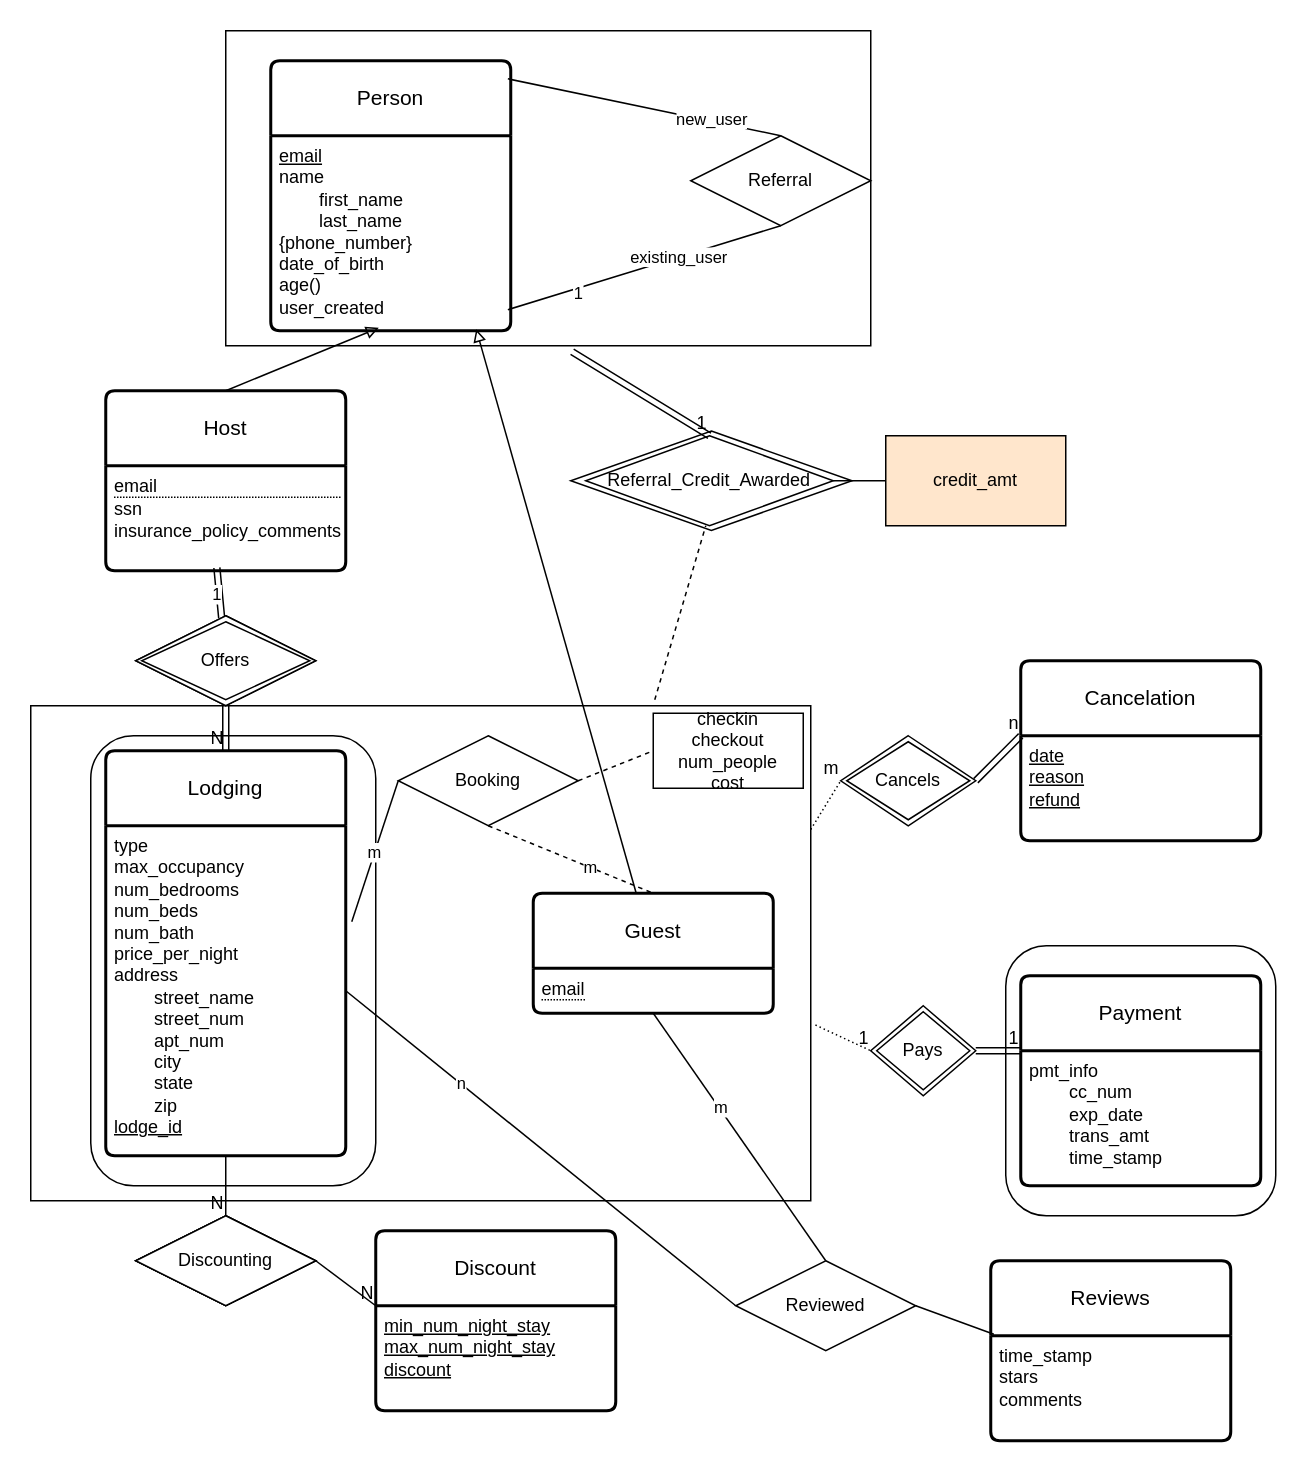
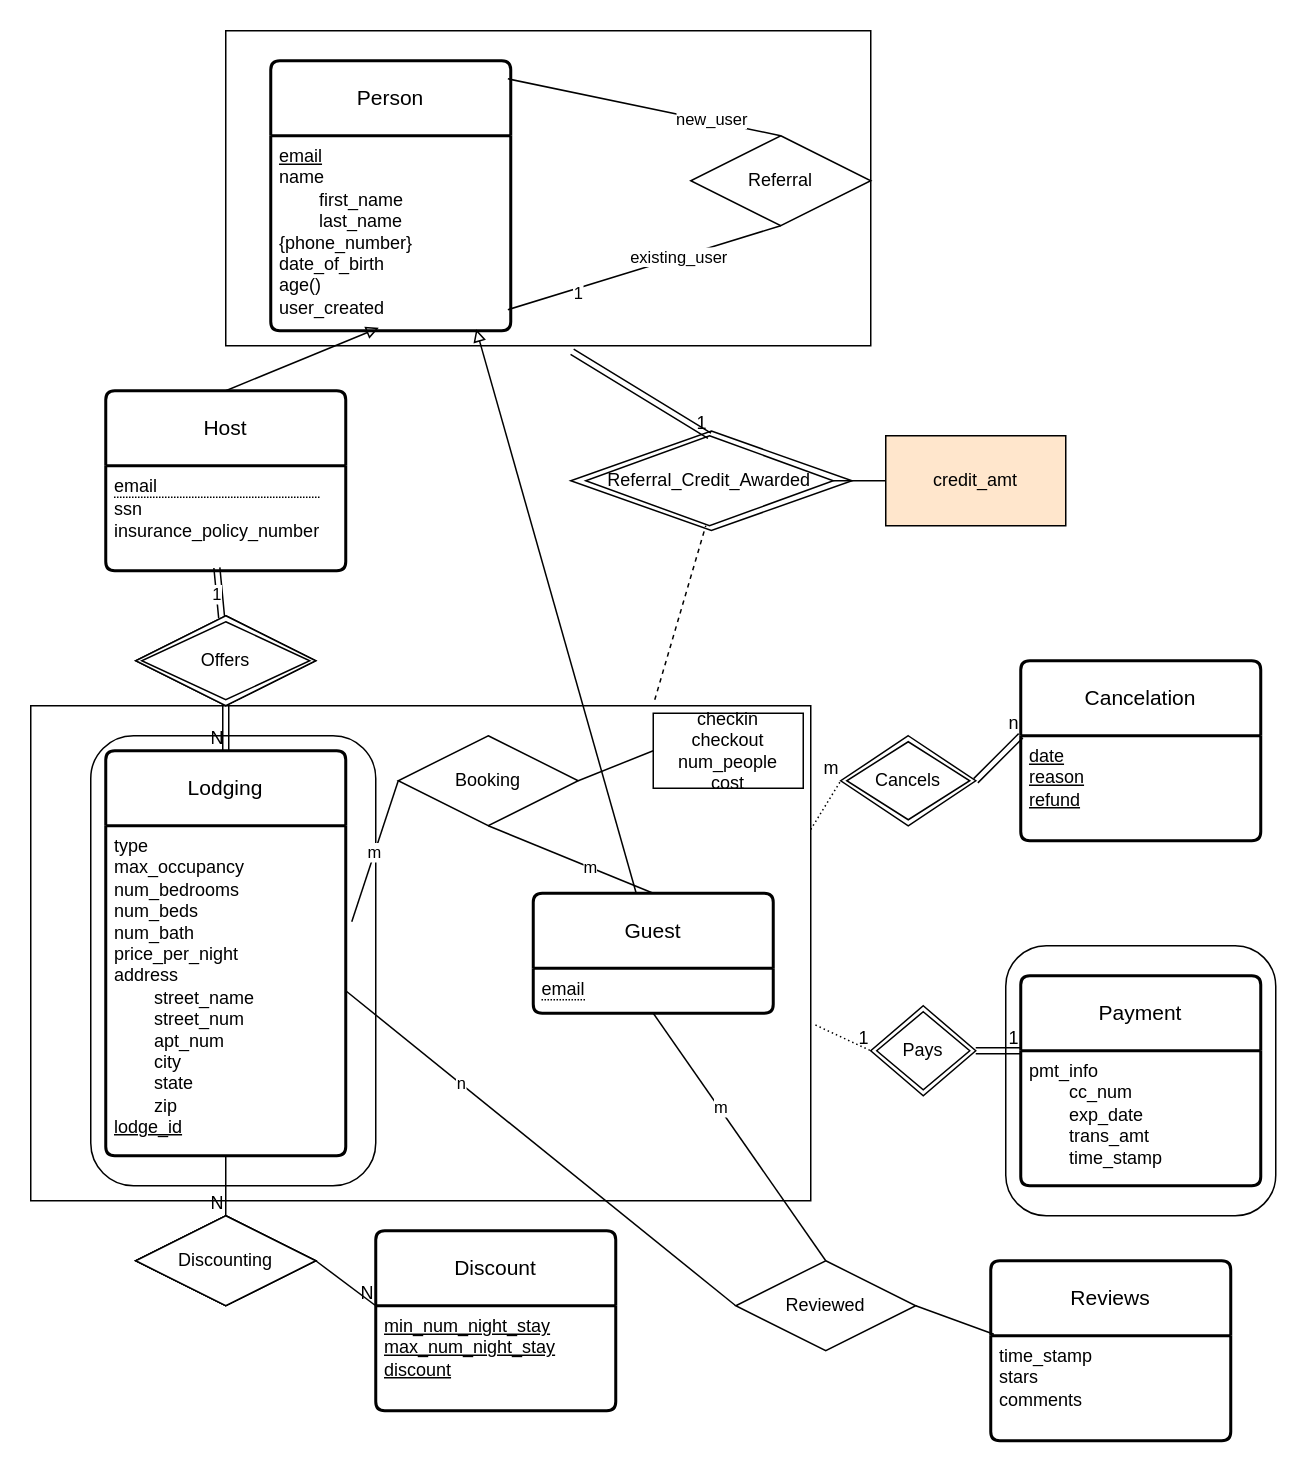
node "email ssn insurance_policy_comments": label "email ssn insurance_policy_comments" -> "email ssn insurance_policy_number"
edge "checkin checkout num_people cost" -- "Booking": style dashed -> solid
edge "Booking" -- "Guest": style dashed -> solid
